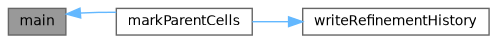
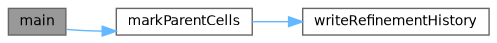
edge "markParentCells" -> "main": reversed
